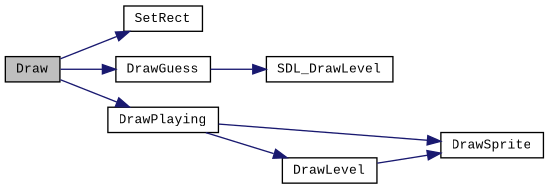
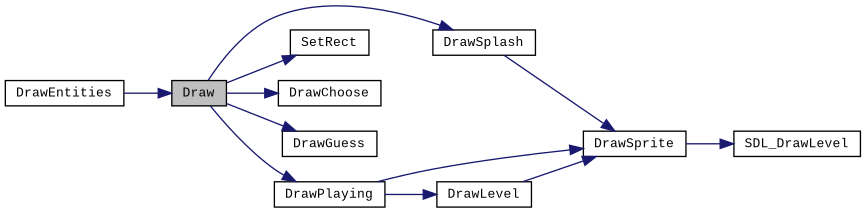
node "DrawSplash": added
edge "DrawGuess" -> "SDL_DrawLevel": now "DrawSprite" -> "SDL_DrawLevel"
node "DrawEntities": added
node "DrawChoose": added
